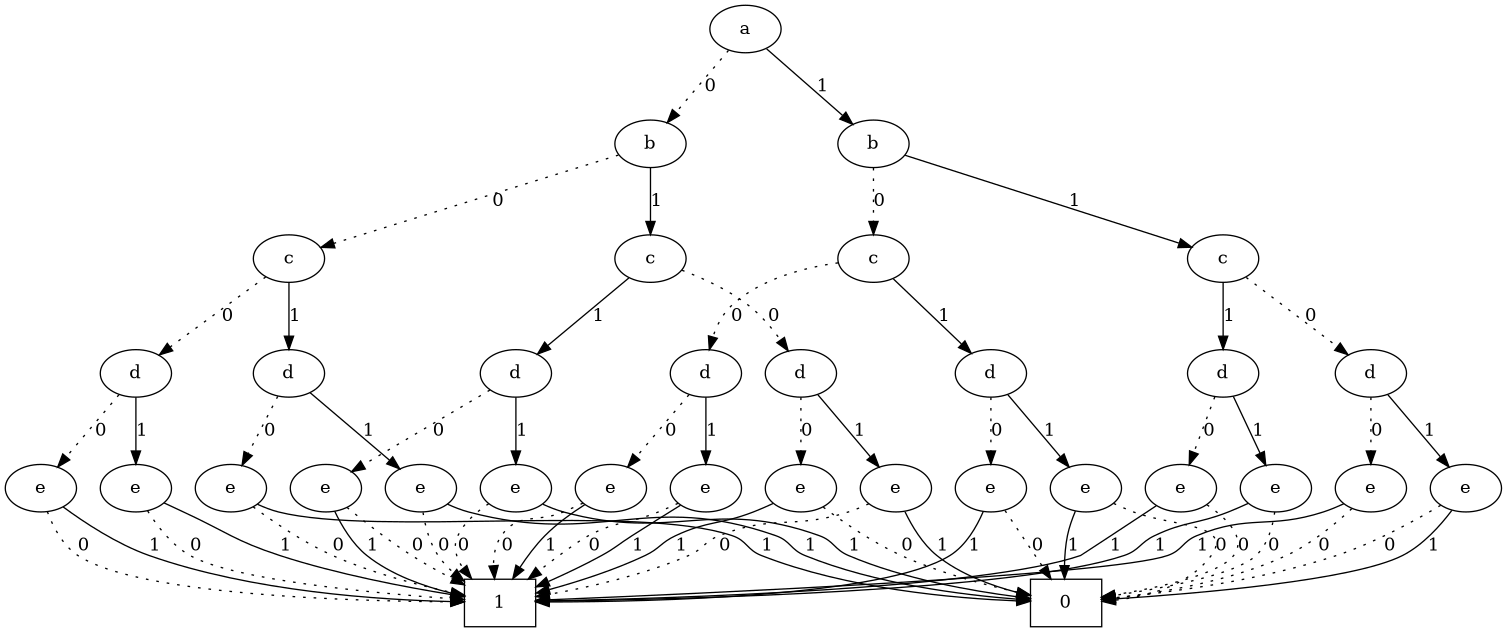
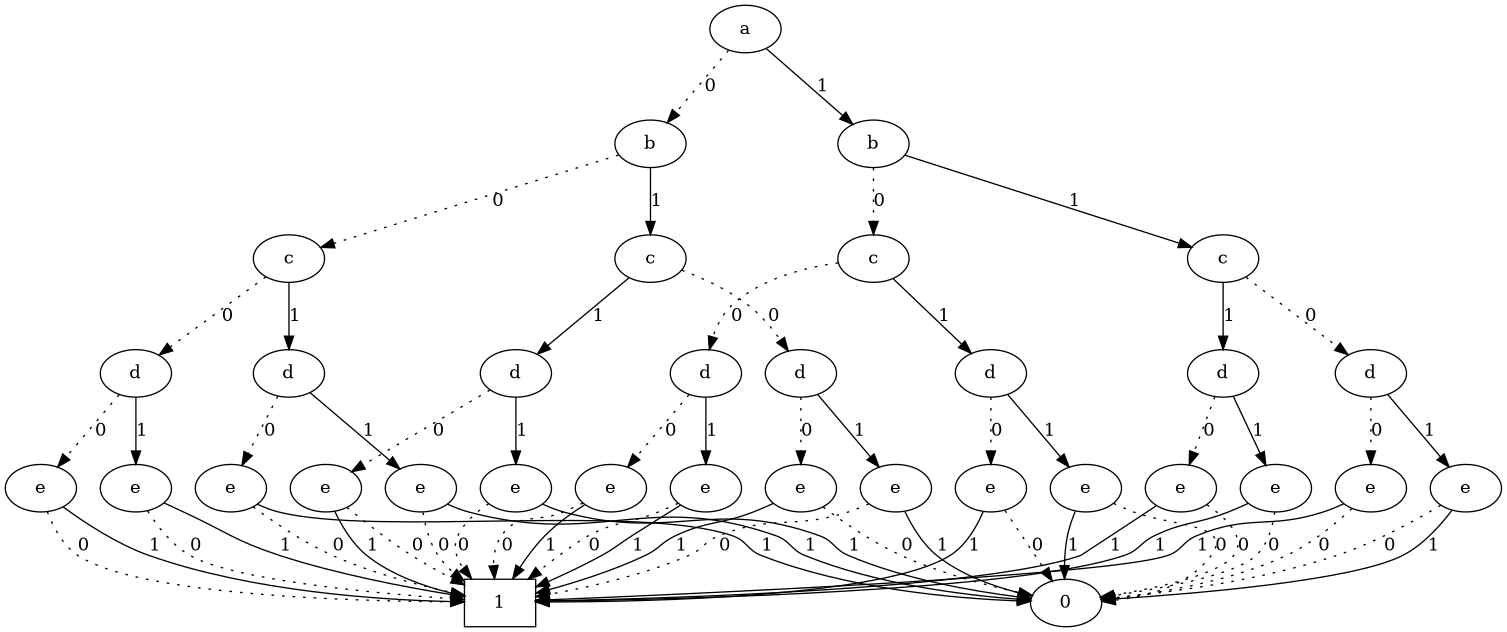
node "0": shape box -> ellipse
